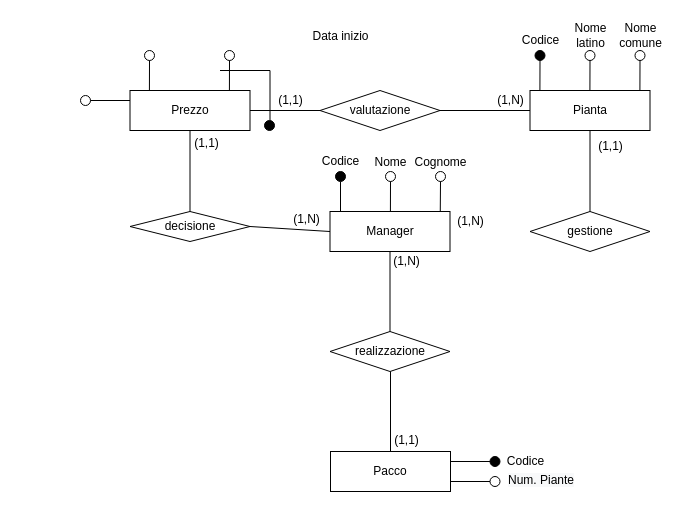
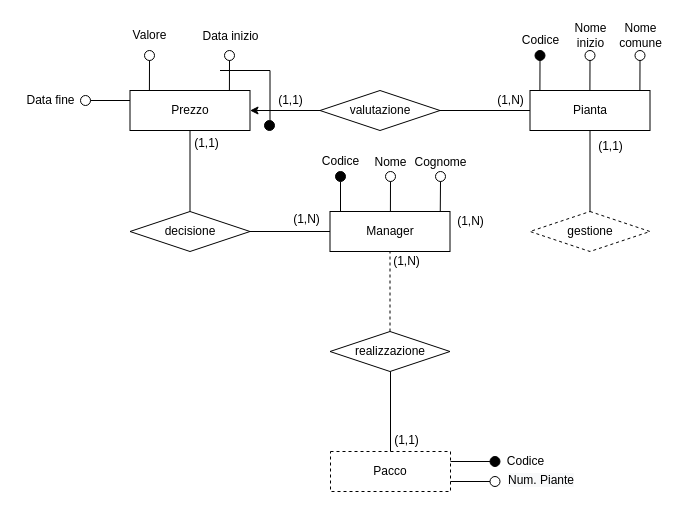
node "Valore": added
node "Nome latino": label "Nome latino" -> "Nome inizio"
node "Data inizio": moved (341, 37) -> (231, 37)
node "Data fine": added
edge "Prezzo" -- "valutazione": arrowhead none -> classic
node "decisione": size 120x30 -> 120x40
node "gestione": style solid -> dashed
edge "Manager" -- "realizzazione": style solid -> dashed
node "Pacco": style solid -> dashed
